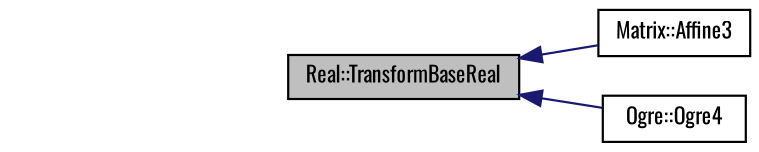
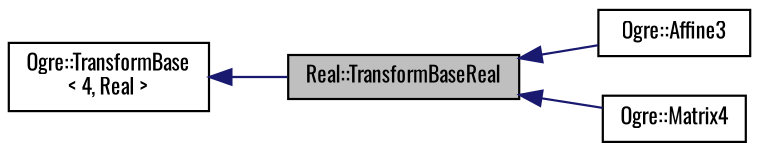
node "Matrix::Affine3": label "Matrix::Affine3" -> "Ogre::Affine3"
node "Ogre::TransformBase < 4, Real >": added
node "Ogre::Ogre4": label "Ogre::Ogre4" -> "Ogre::Matrix4"
